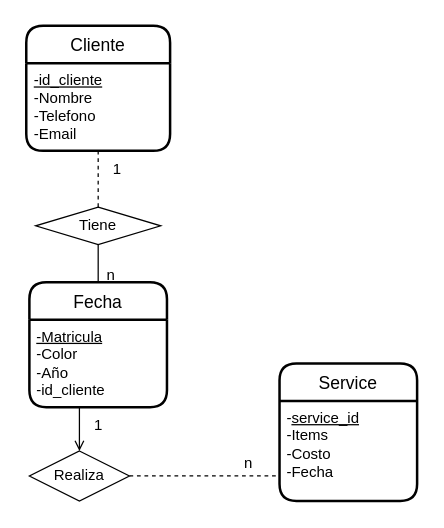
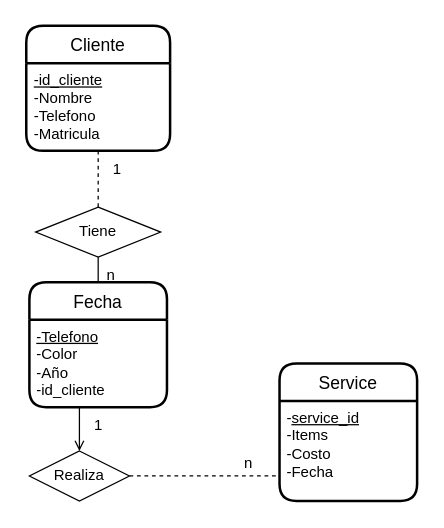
node "-id_cliente -Nombre -Telefono -Email": label "-id_cliente -Nombre -Telefono -Email" -> "-id_cliente -Nombre -Telefono -Matricula"
node "Tiene": size 125x38 -> 125x50
node "-Matricula -Color -Año -id_cliente": label "-Matricula -Color -Año -id_cliente" -> "-Telefono -Color -Año -id_cliente"
